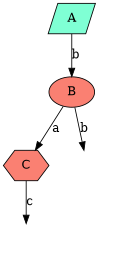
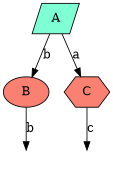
edge "B" -> "C": now "A" -> "C"
